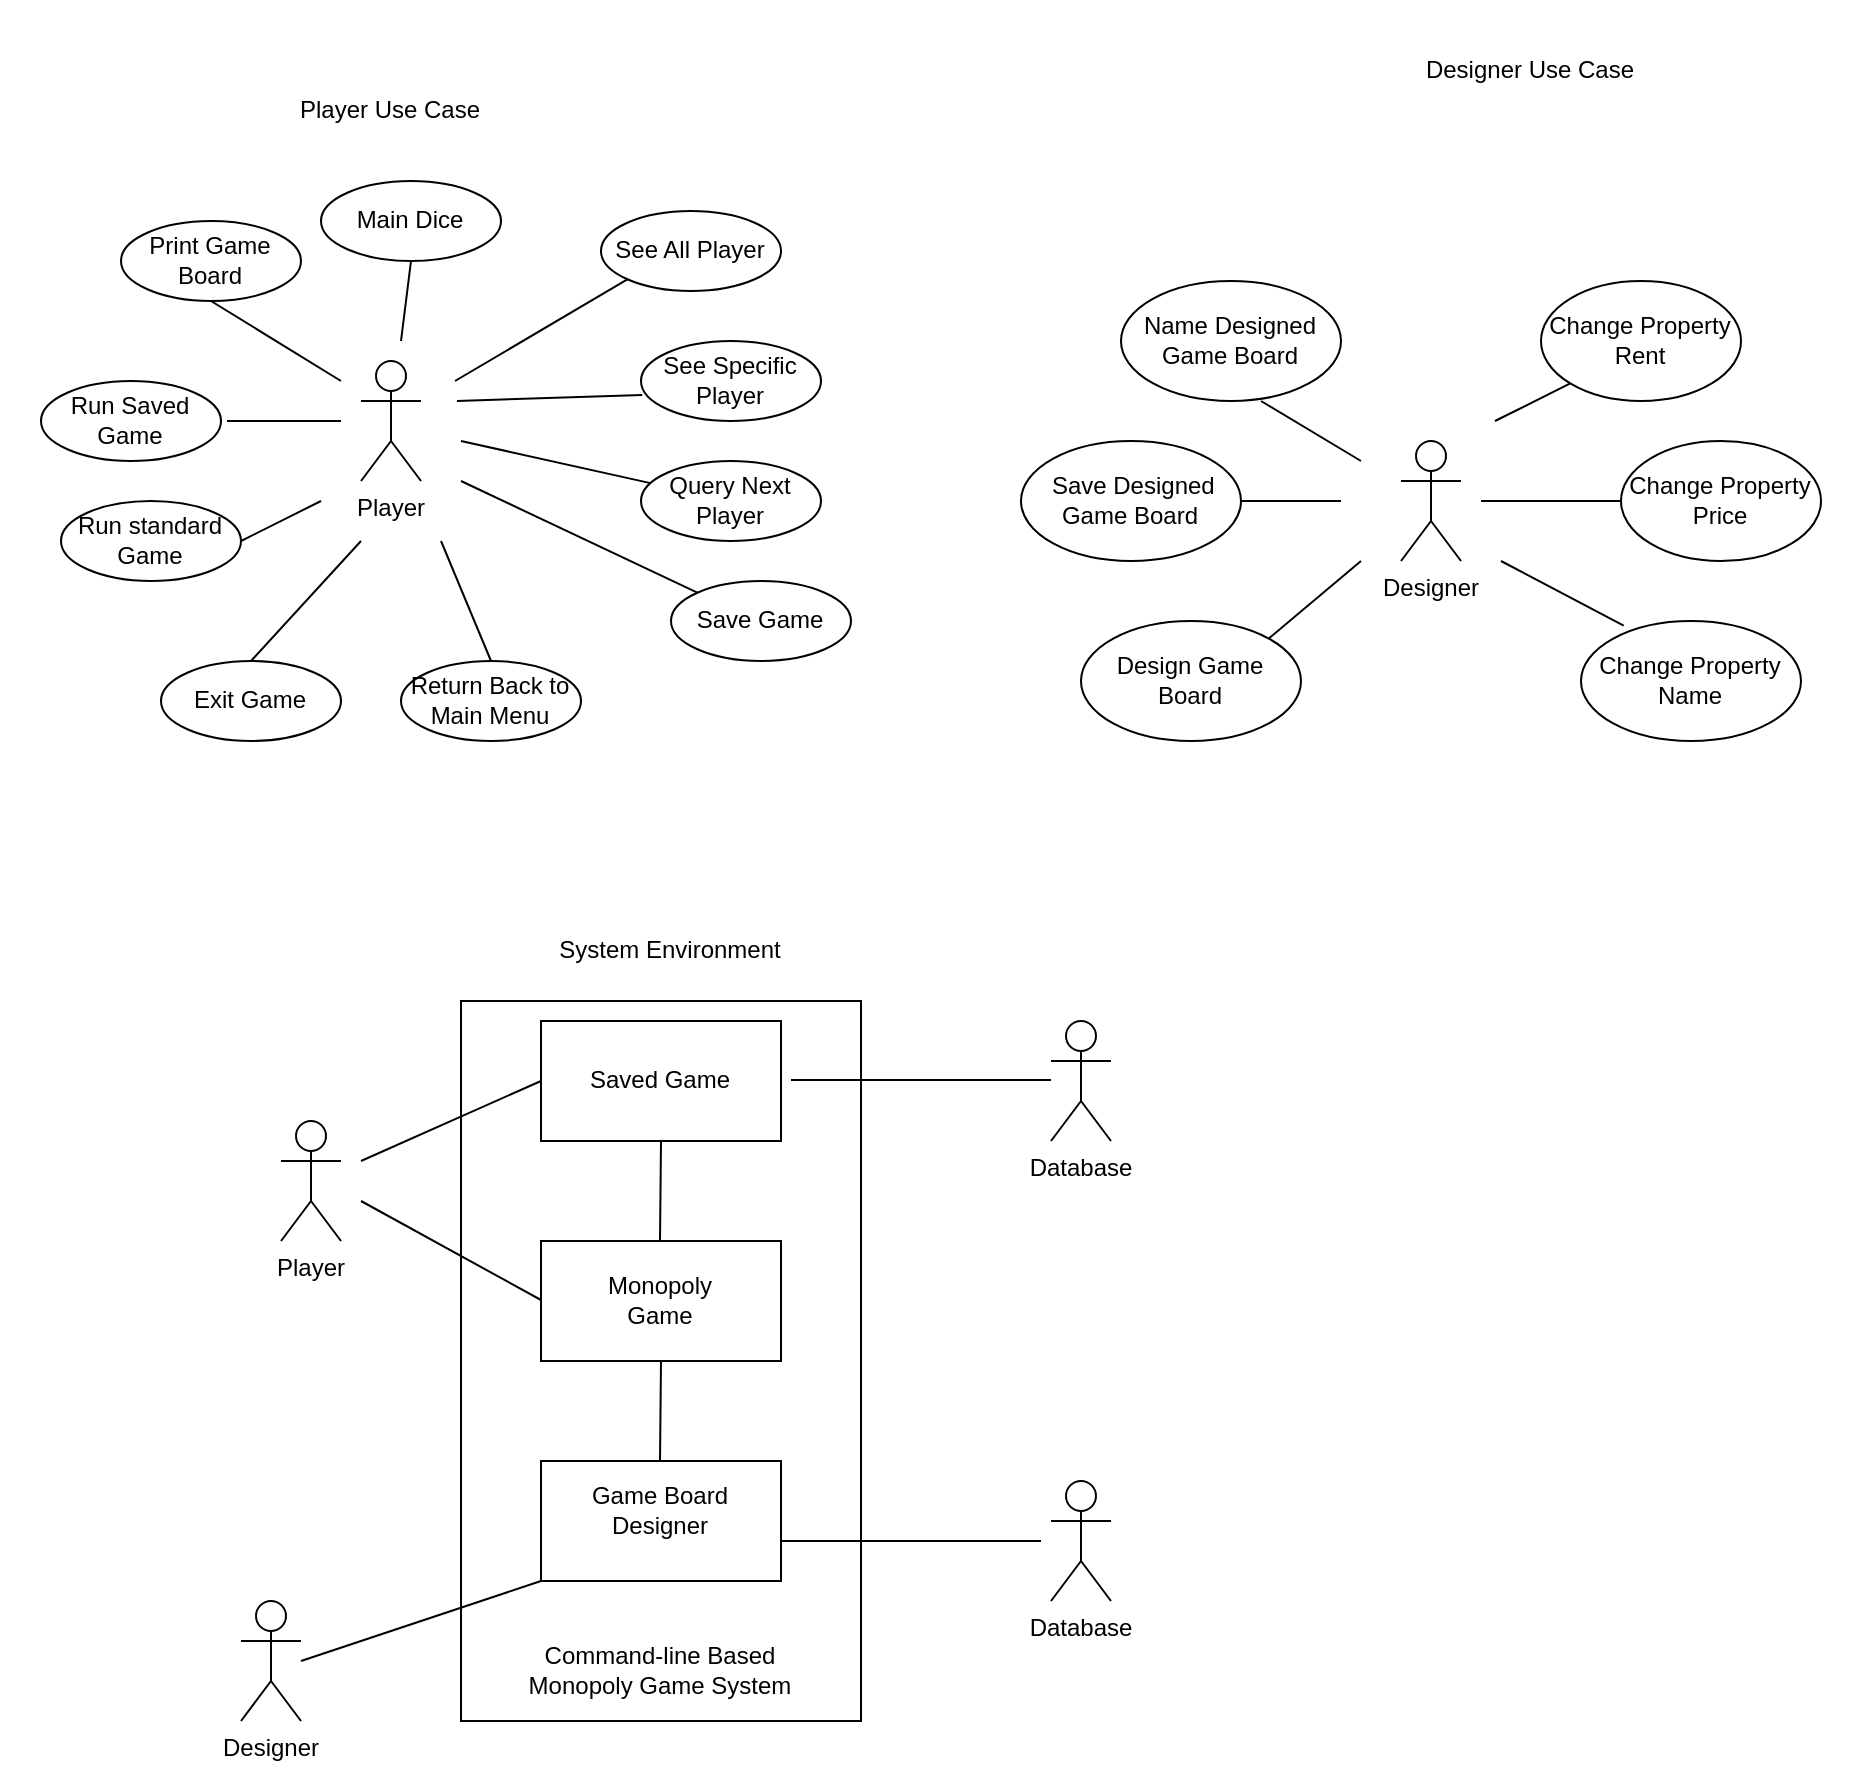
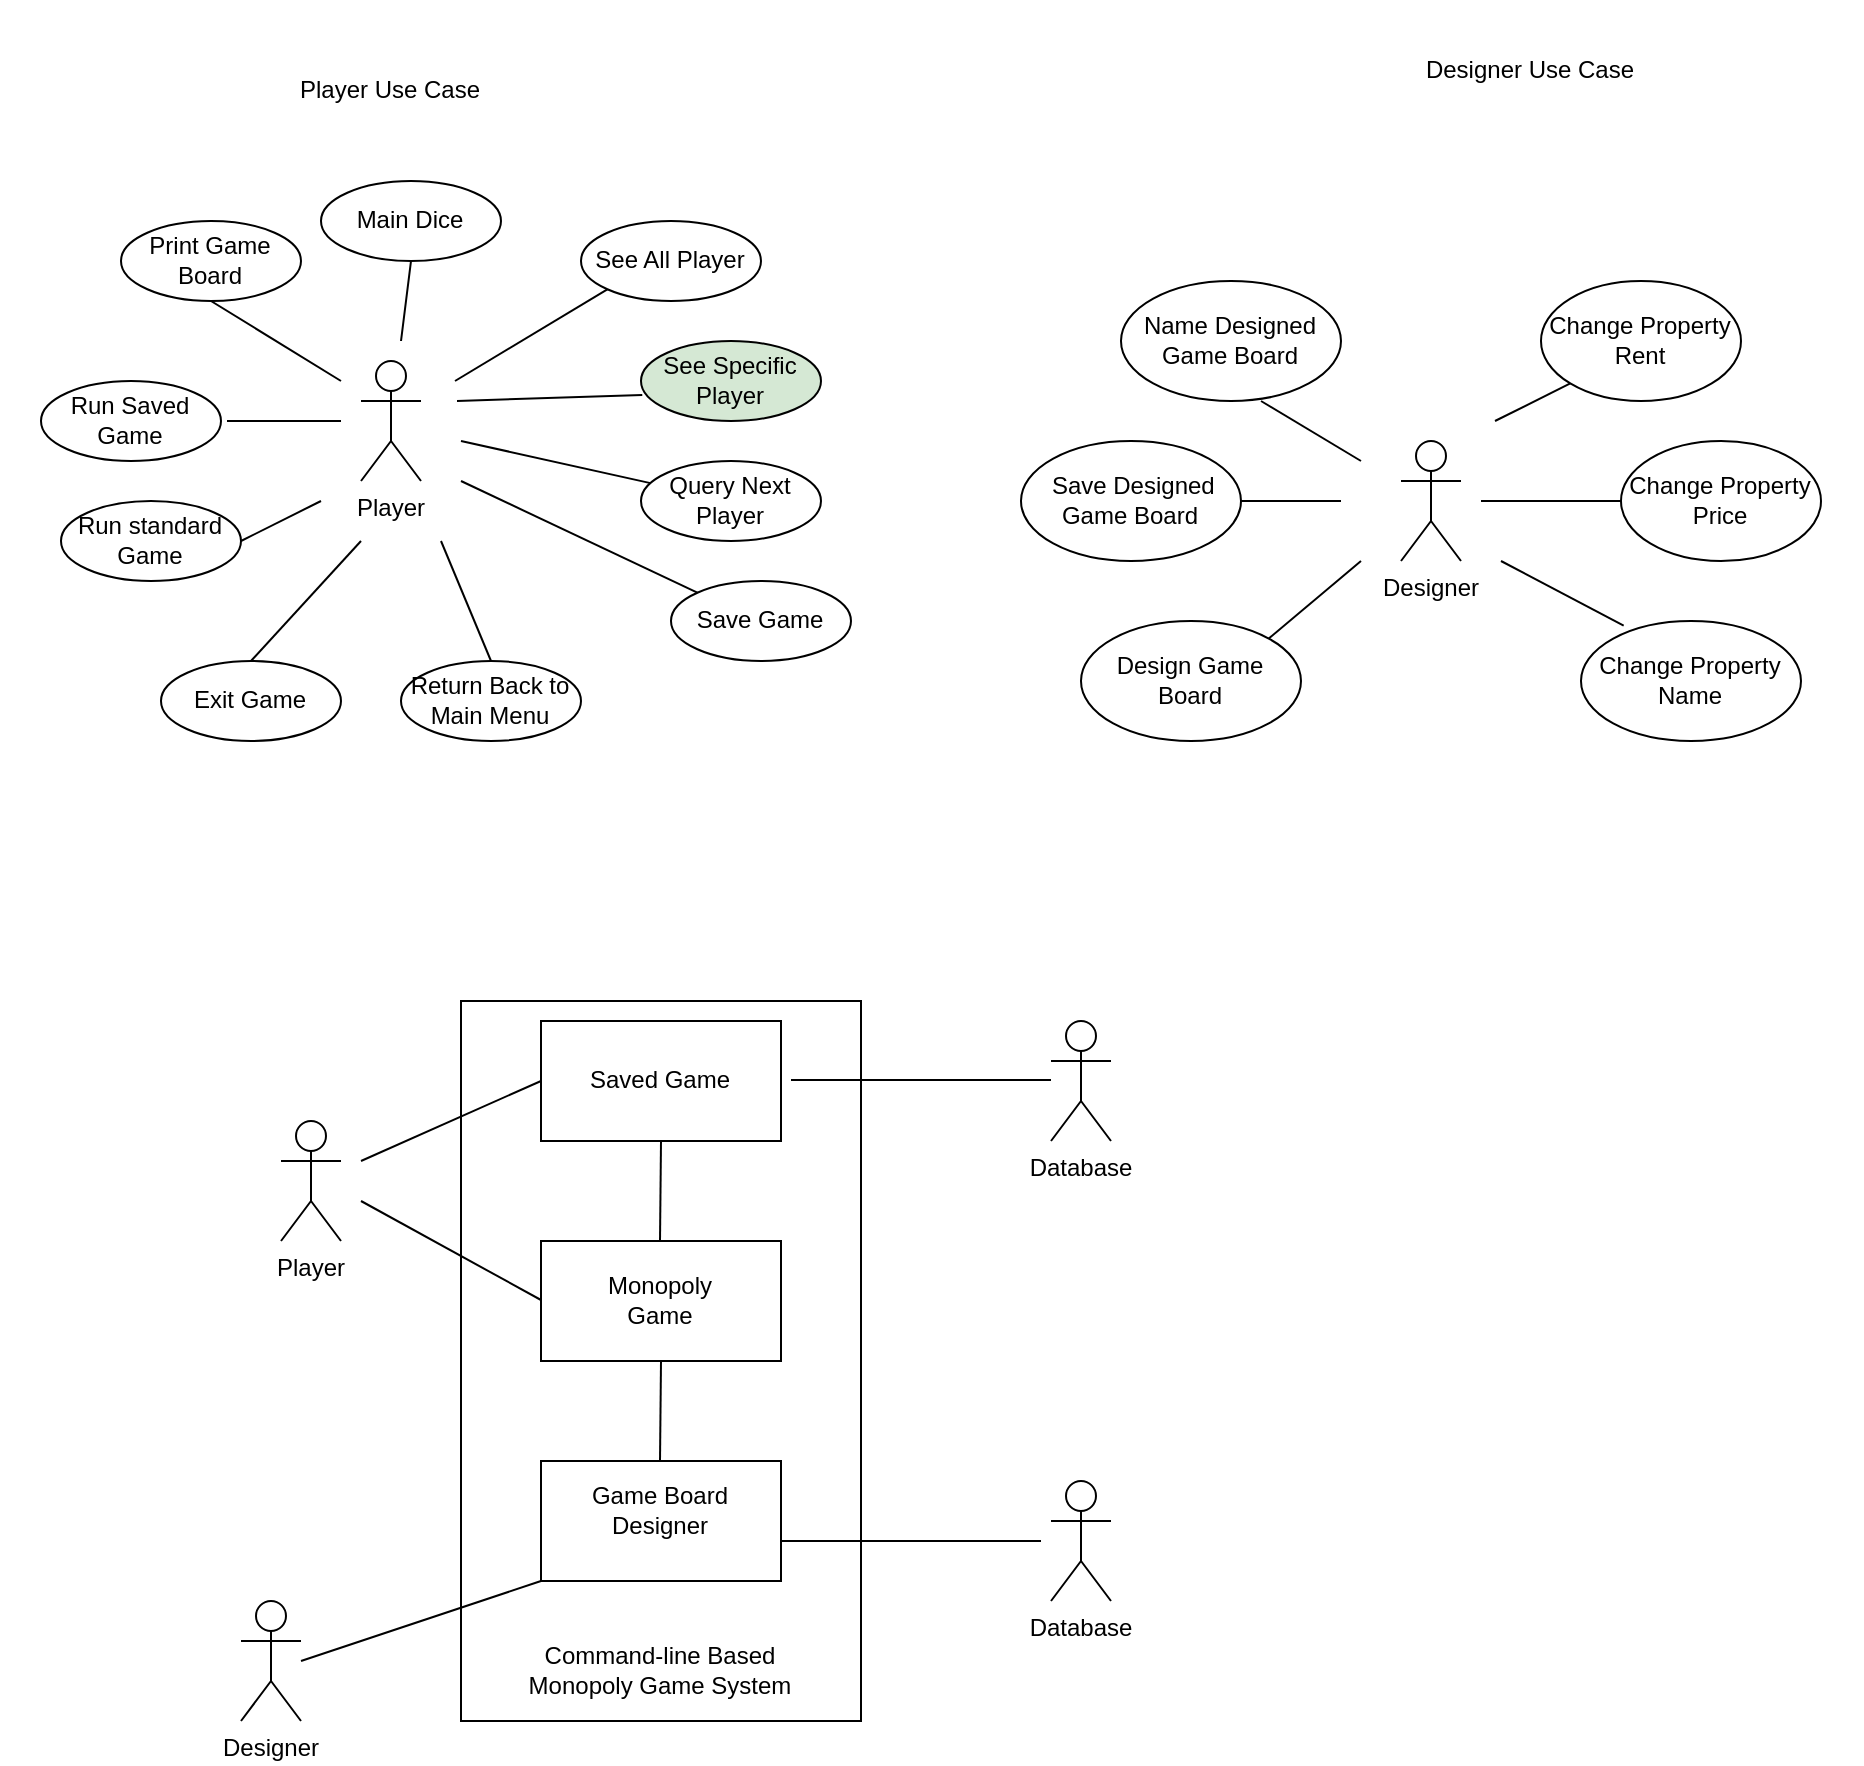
node "Player Use Case": moved (391, 111) -> (391, 91)
node "See All Player": moved (691, 251) -> (671, 261)
node "See Specific Player": fillcolor #ffffff -> #d5e8d4
node "System Environment": removed
